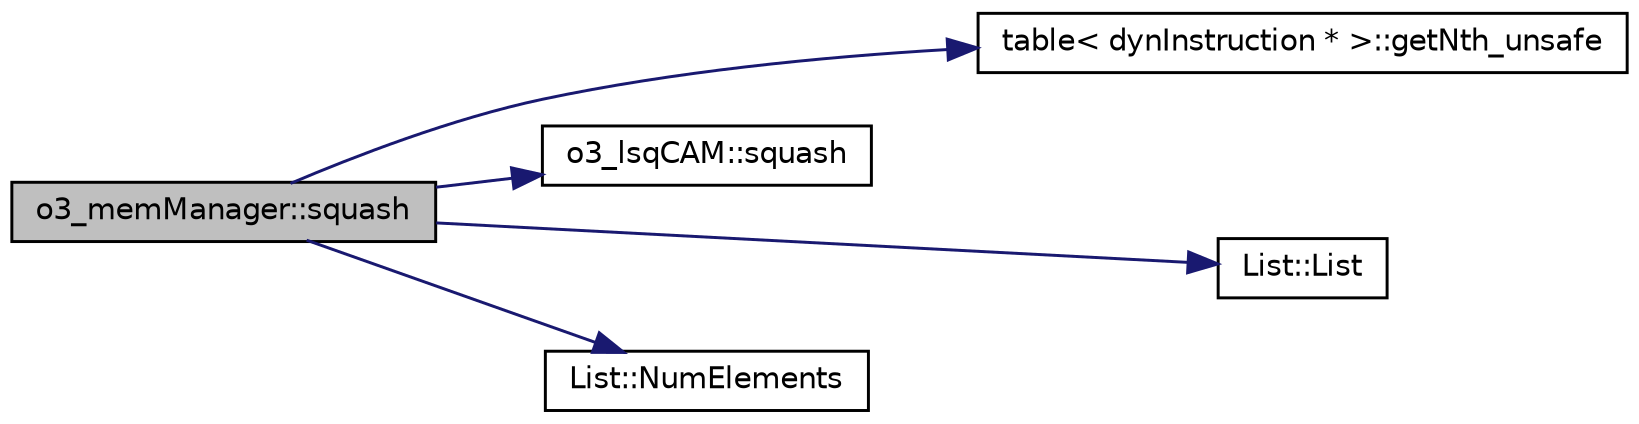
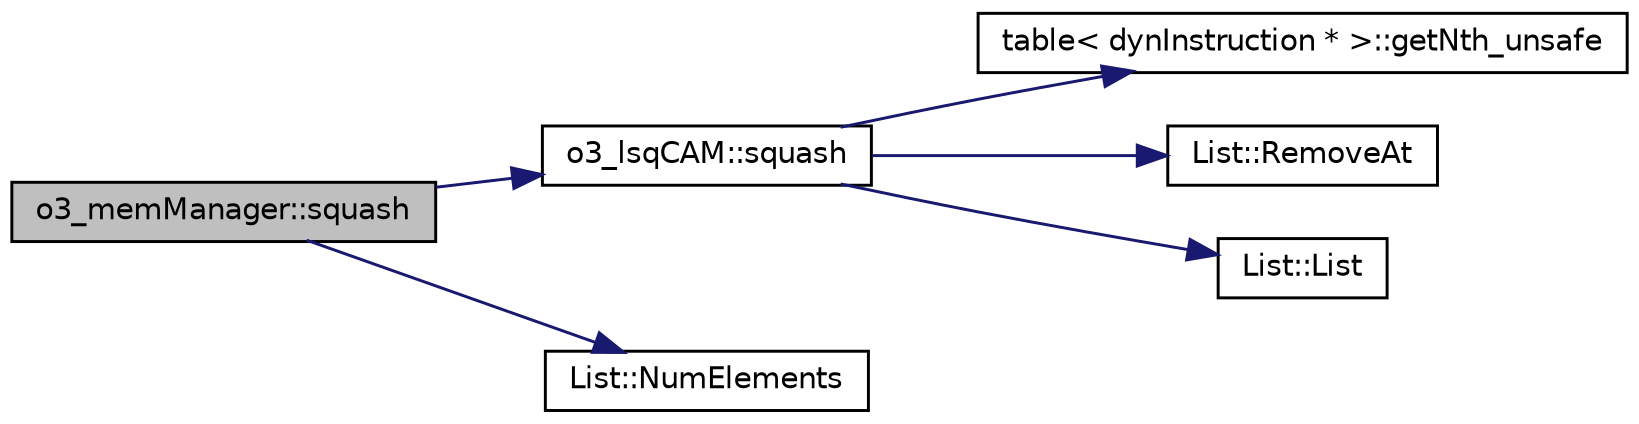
edge "o3_memManager::squash" -> "table< dynInstruction * >::getNth_unsafe": now "o3_lsqCAM::squash" -> "table< dynInstruction * >::getNth_unsafe"
node "List::RemoveAt": added
edge "o3_memManager::squash" -> "List::List": now "o3_lsqCAM::squash" -> "List::List"
